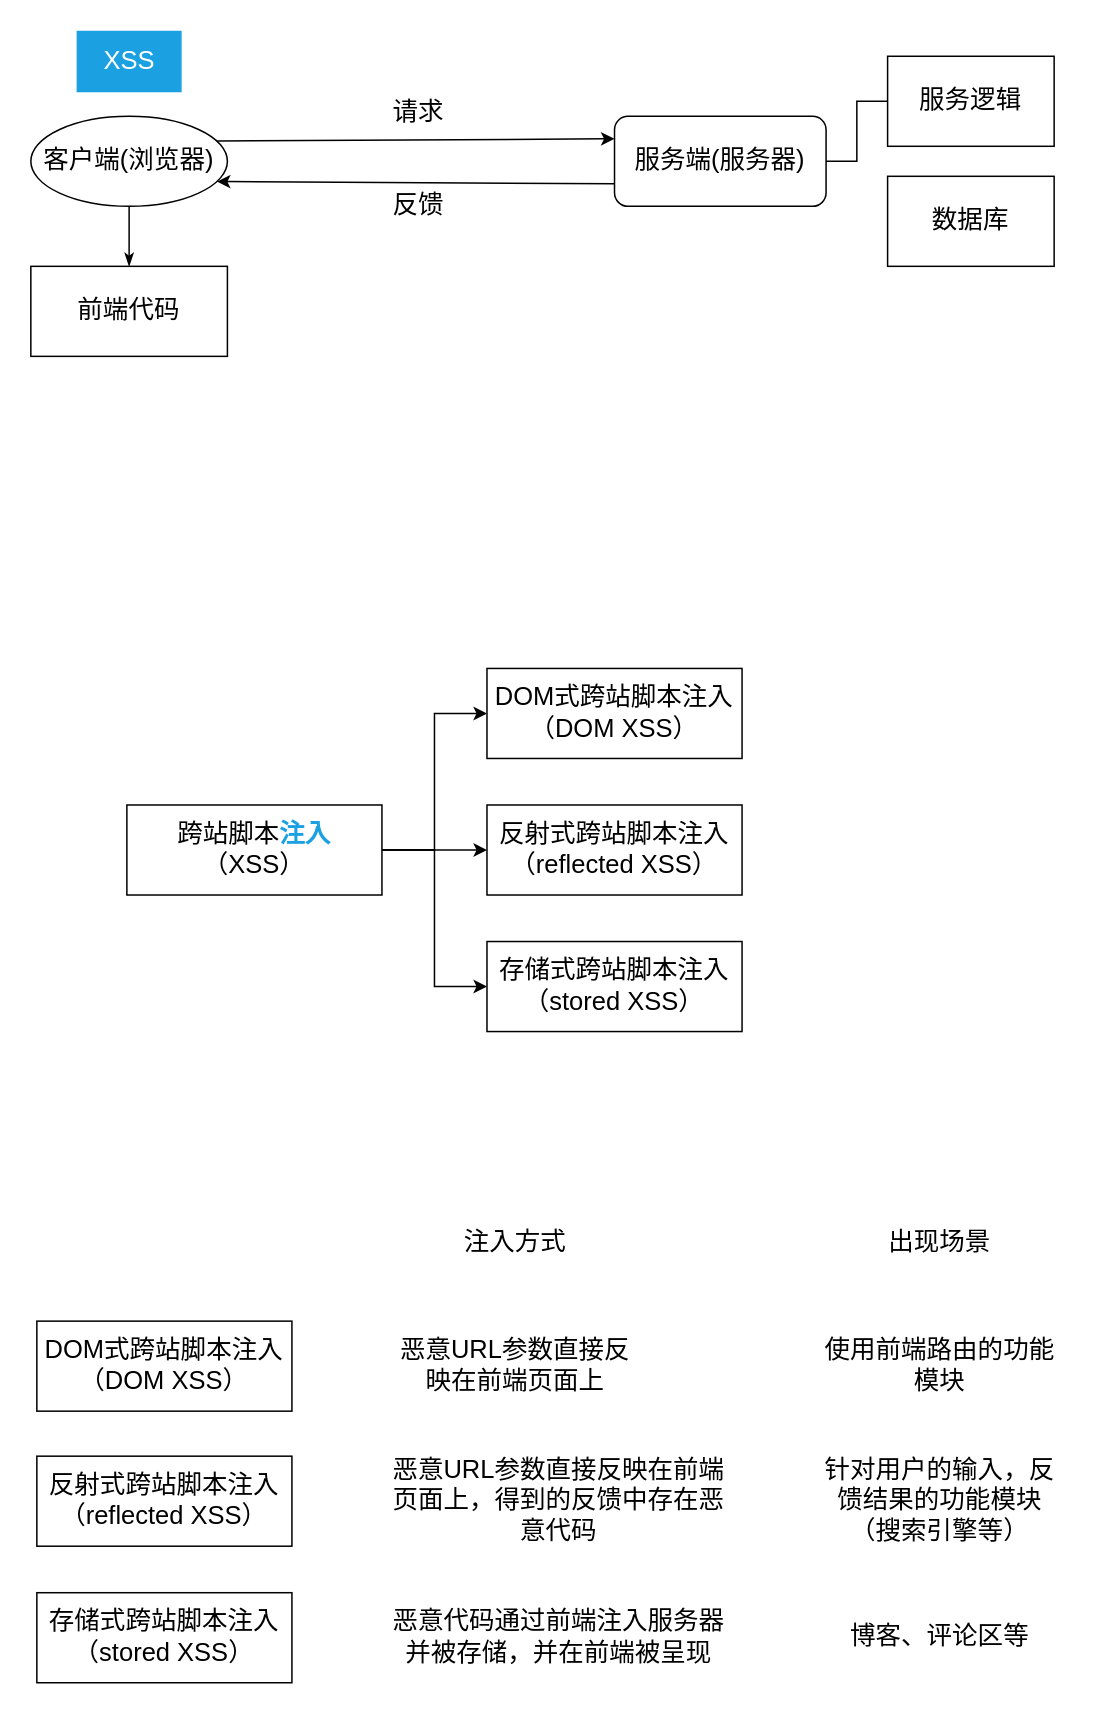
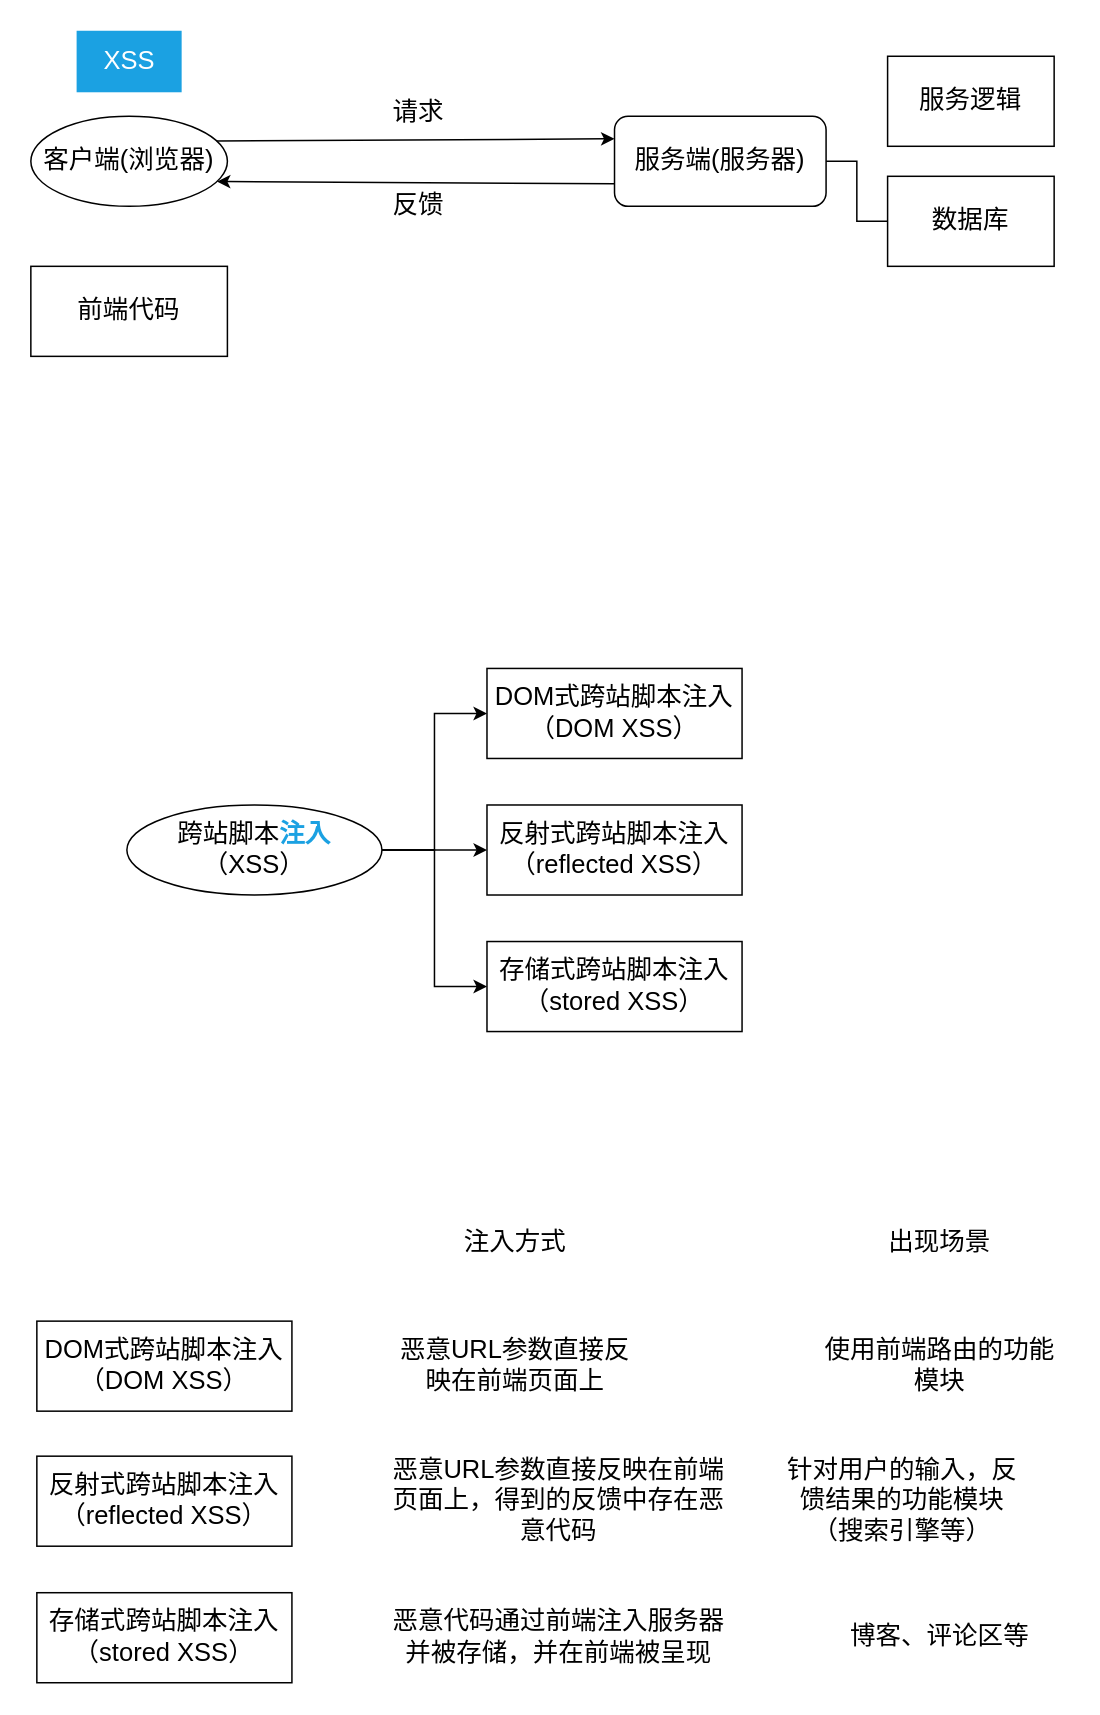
edge "服务逻辑" -- "服务端(服务器)": removed
edge "服务端(服务器)" -- "数据库": added
edge "客户端(浏览器)" -> "前端代码": removed
node "跨站脚本注入（XSS）": shape rectangle -> ellipse
node "针对用户的输入，反馈结果的功能模块 （搜索引擎等）": moved (940, 1501) -> (902, 1501)
